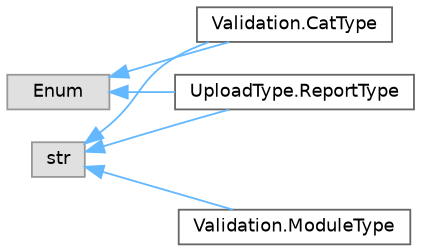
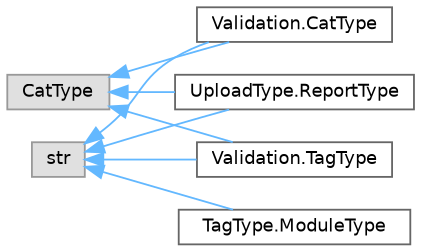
node "Enum": label "Enum" -> "CatType"
node "Validation.TagType": added
node "Validation.ModuleType": label "Validation.ModuleType" -> "TagType.ModuleType"
